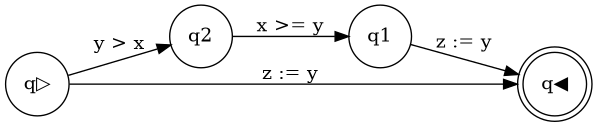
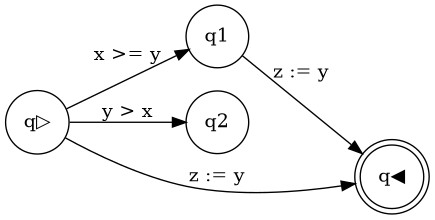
edge "q2" -> "q1": now "q▷" -> "q1"
